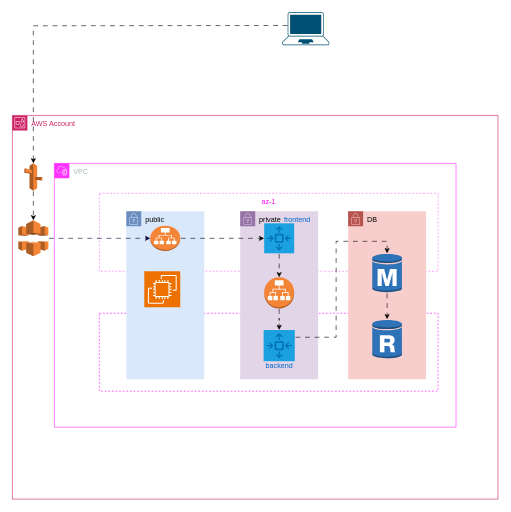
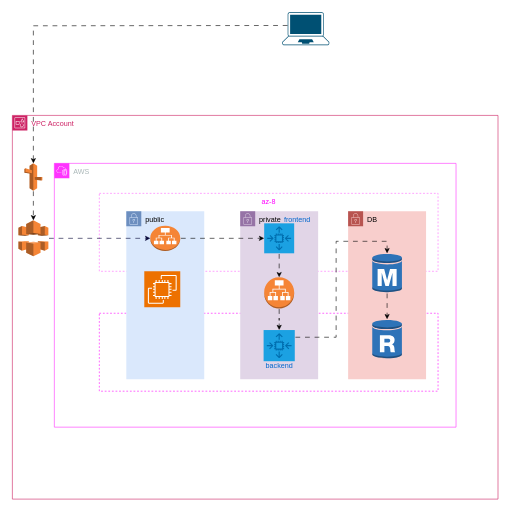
node "AWS Account": label "AWS Account" -> "VPC Account"
node "VPC": label "VPC" -> "AWS"
node "az-1": label "az-1" -> "az-8"
